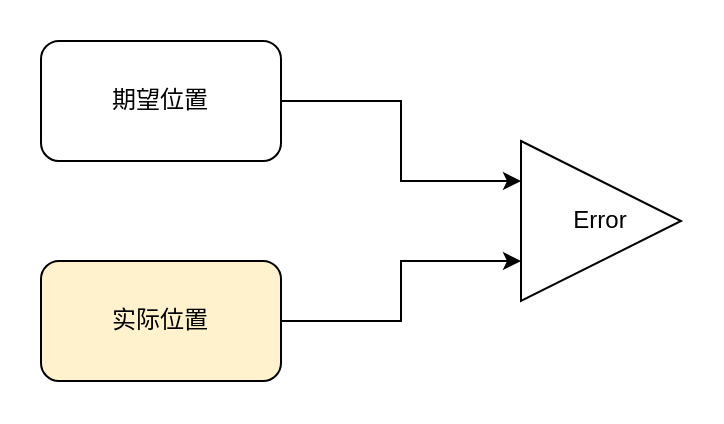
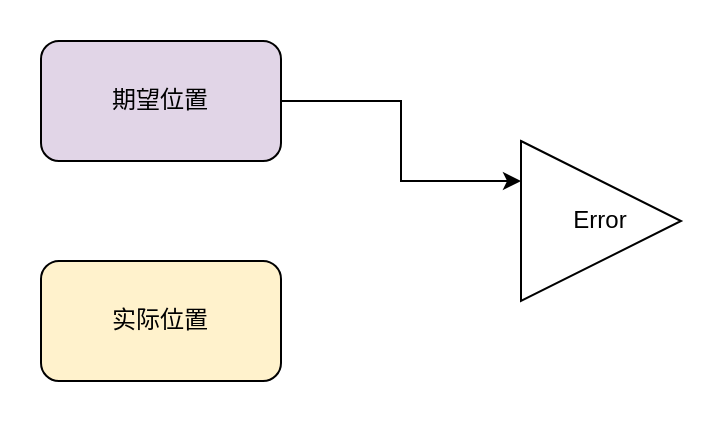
node "期望位置": fillcolor #ffffff -> #e1d5e7
edge "实际位置" -> "Error": removed
